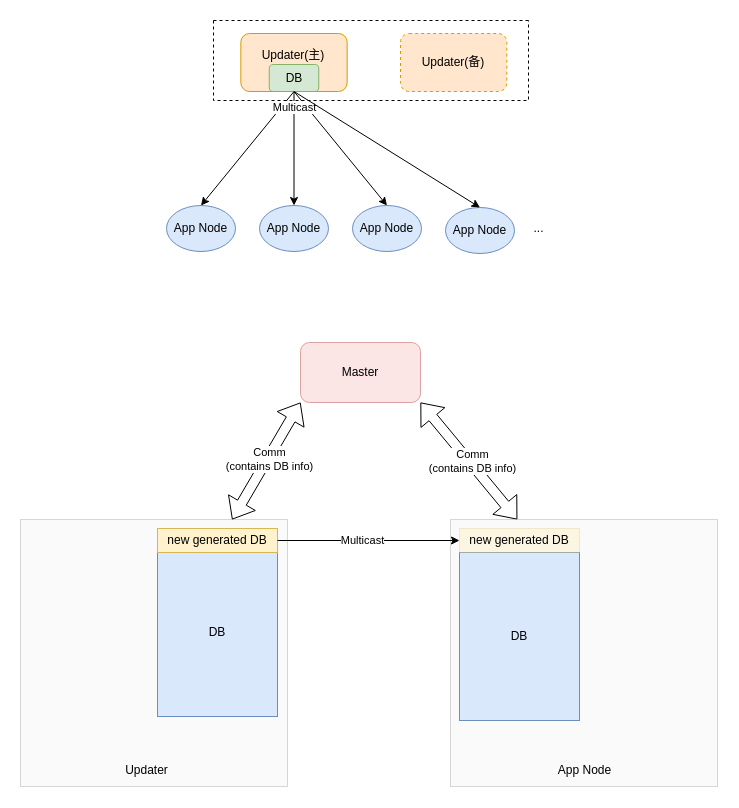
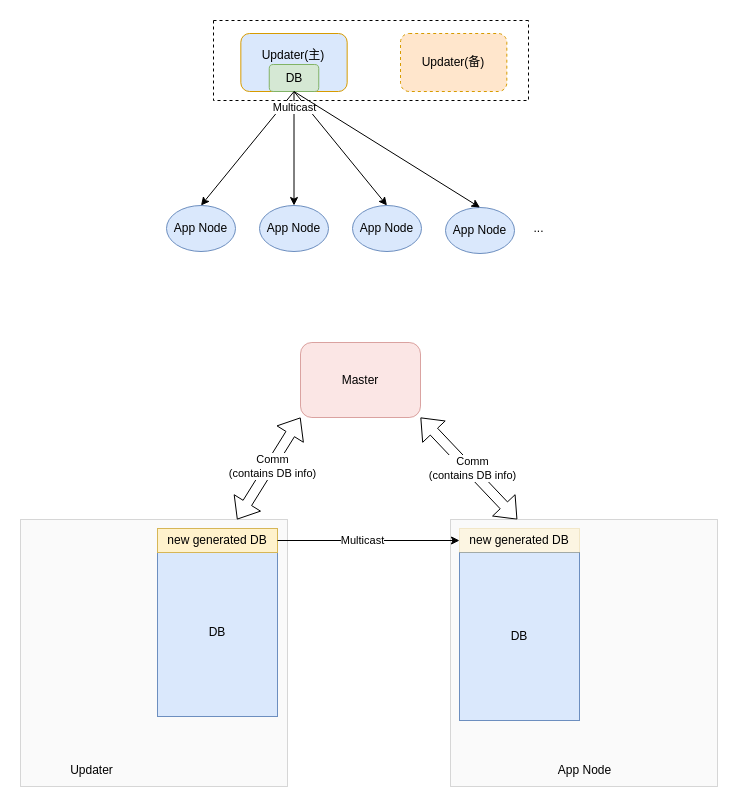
node "Updater(主)": fillcolor #ffe6cc -> #dae8fc
node "Master": size 120x60 -> 120x75
node "Updater": moved (146, 771) -> (91, 771)
